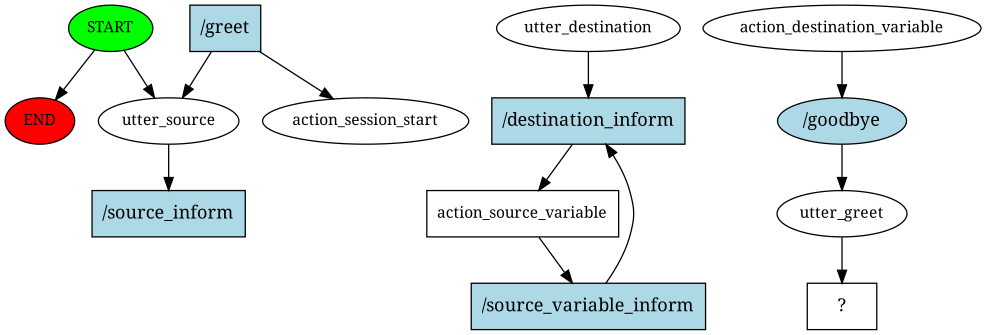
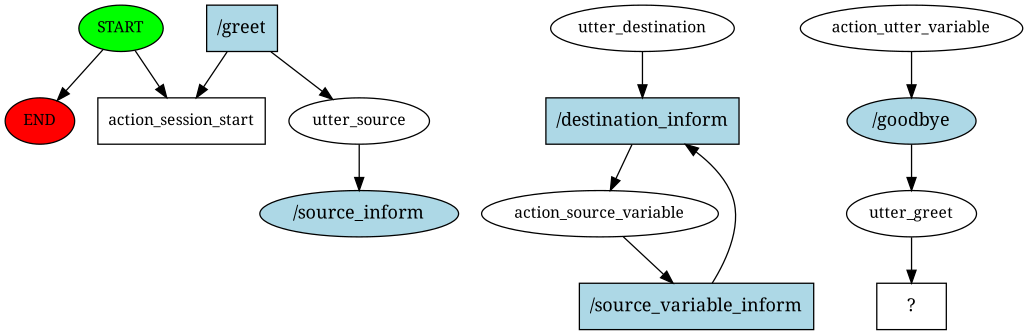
node "action_destination_variable": label "action_destination_variable" -> "action_utter_variable"
edge "START" -> "utter_source": now "START" -> "action_session_start"
node "action_session_start": shape ellipse -> box
node "/source_inform": shape box -> ellipse
node "action_source_variable": shape box -> ellipse
